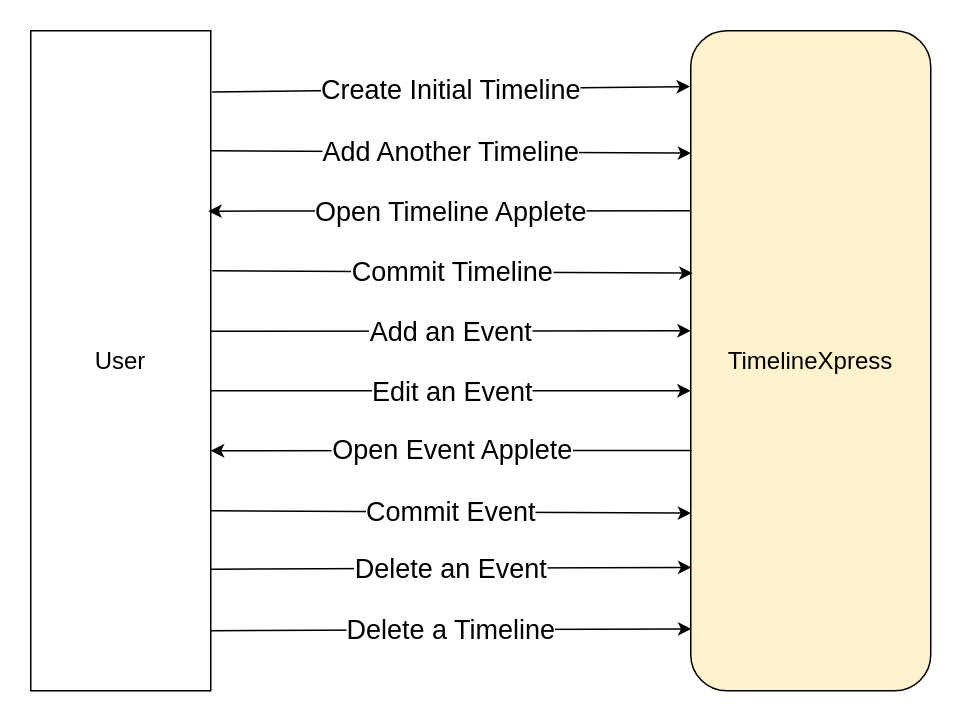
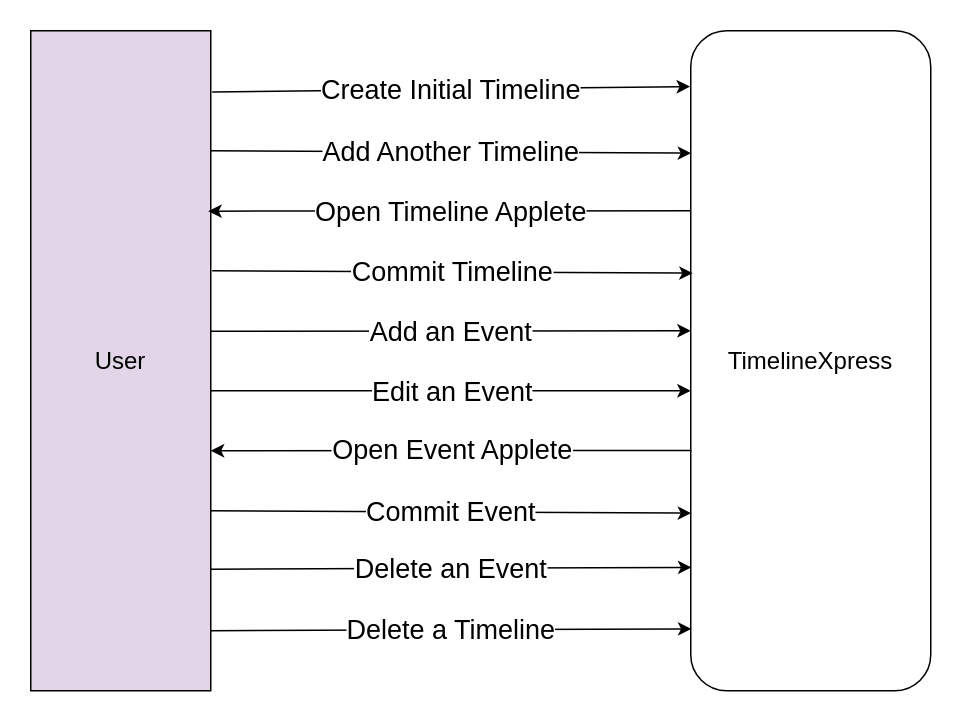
node "User": fillcolor #ffffff -> #e1d5e7
node "TimelineXpress": fillcolor #fff2cc -> #ffffff
